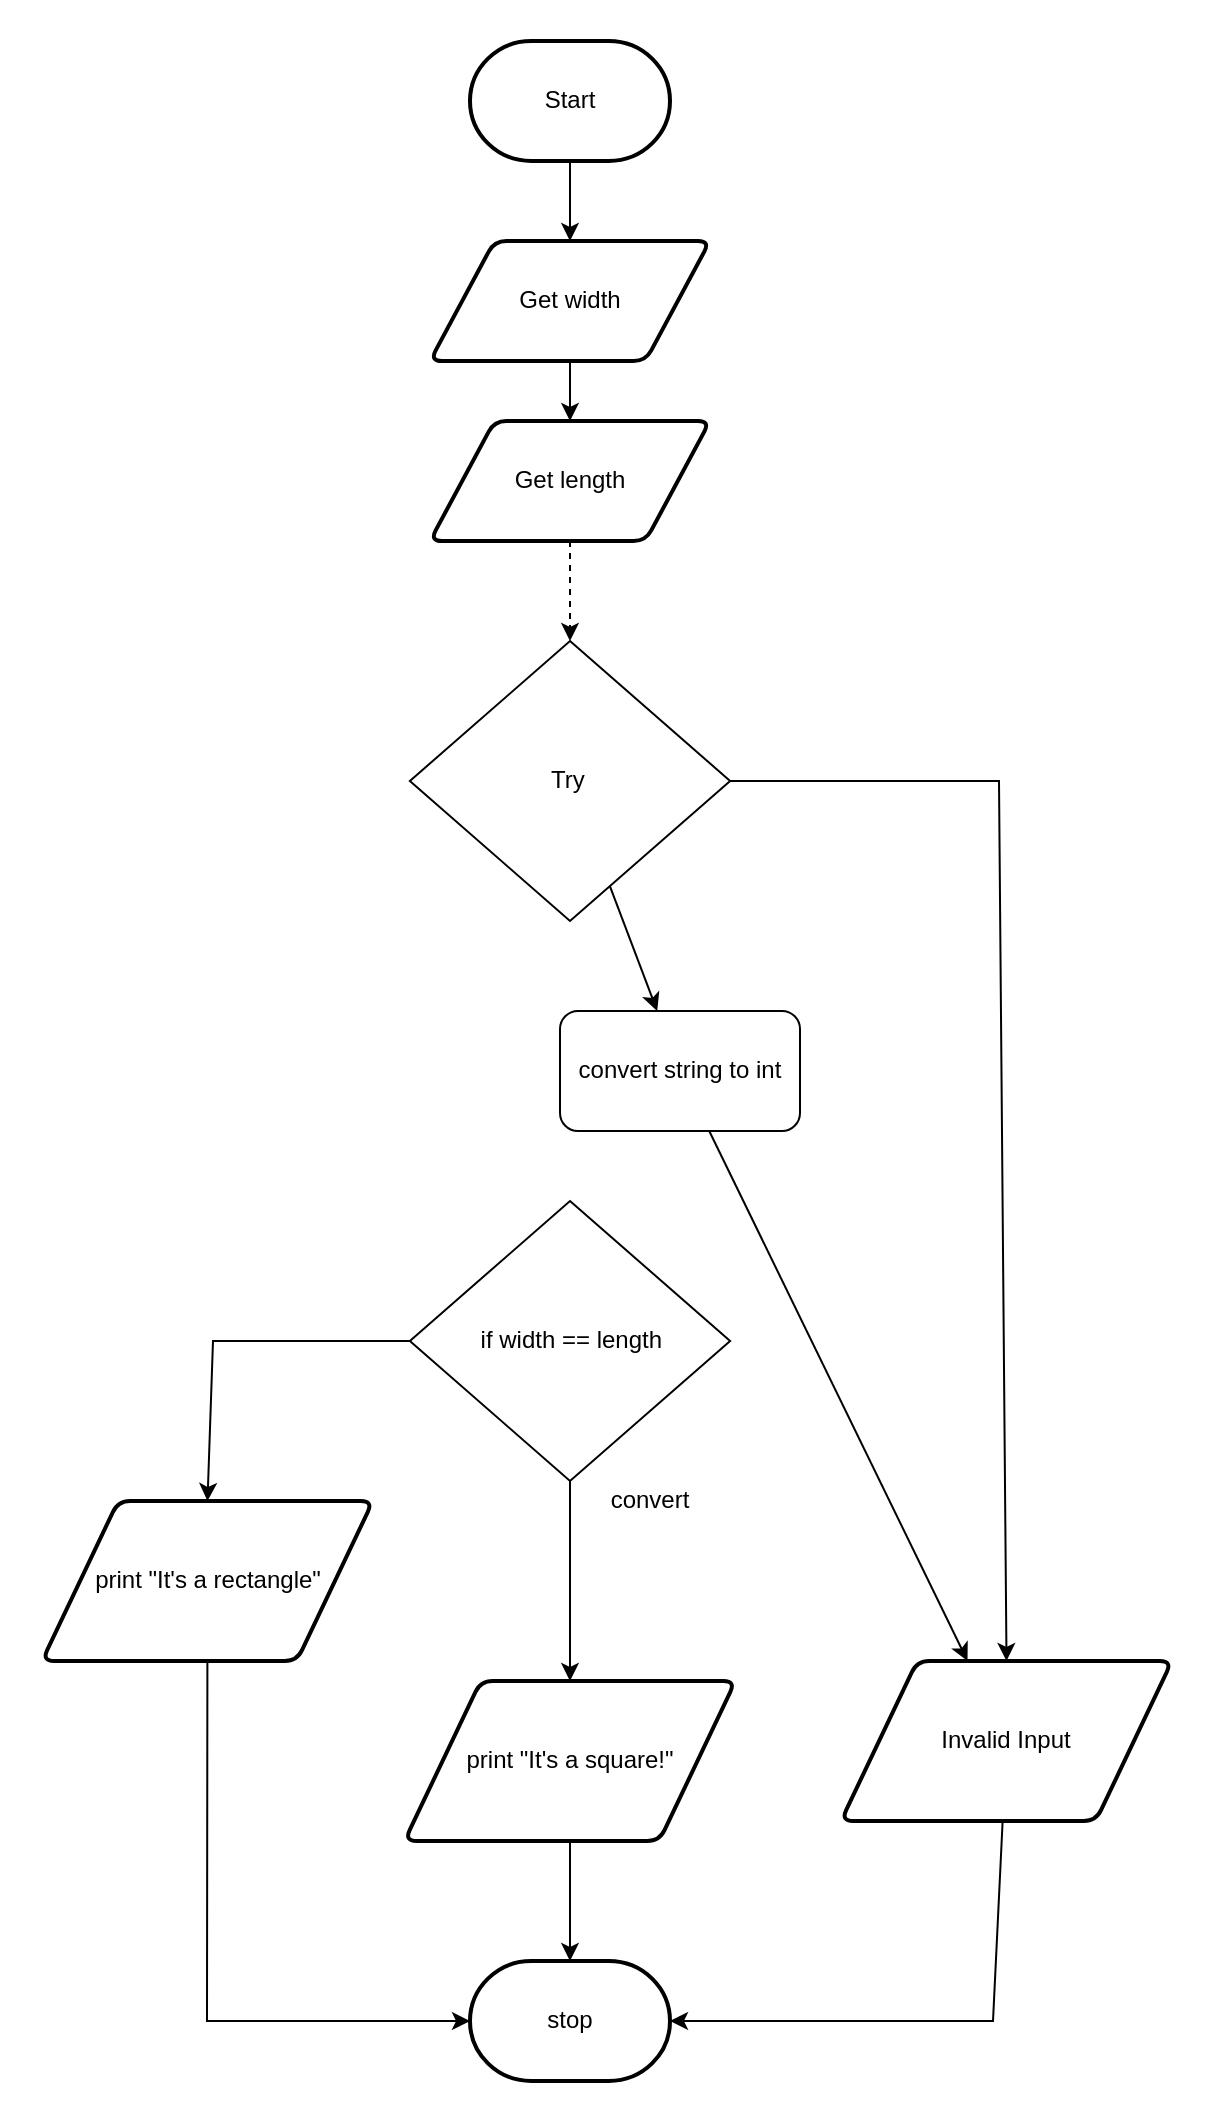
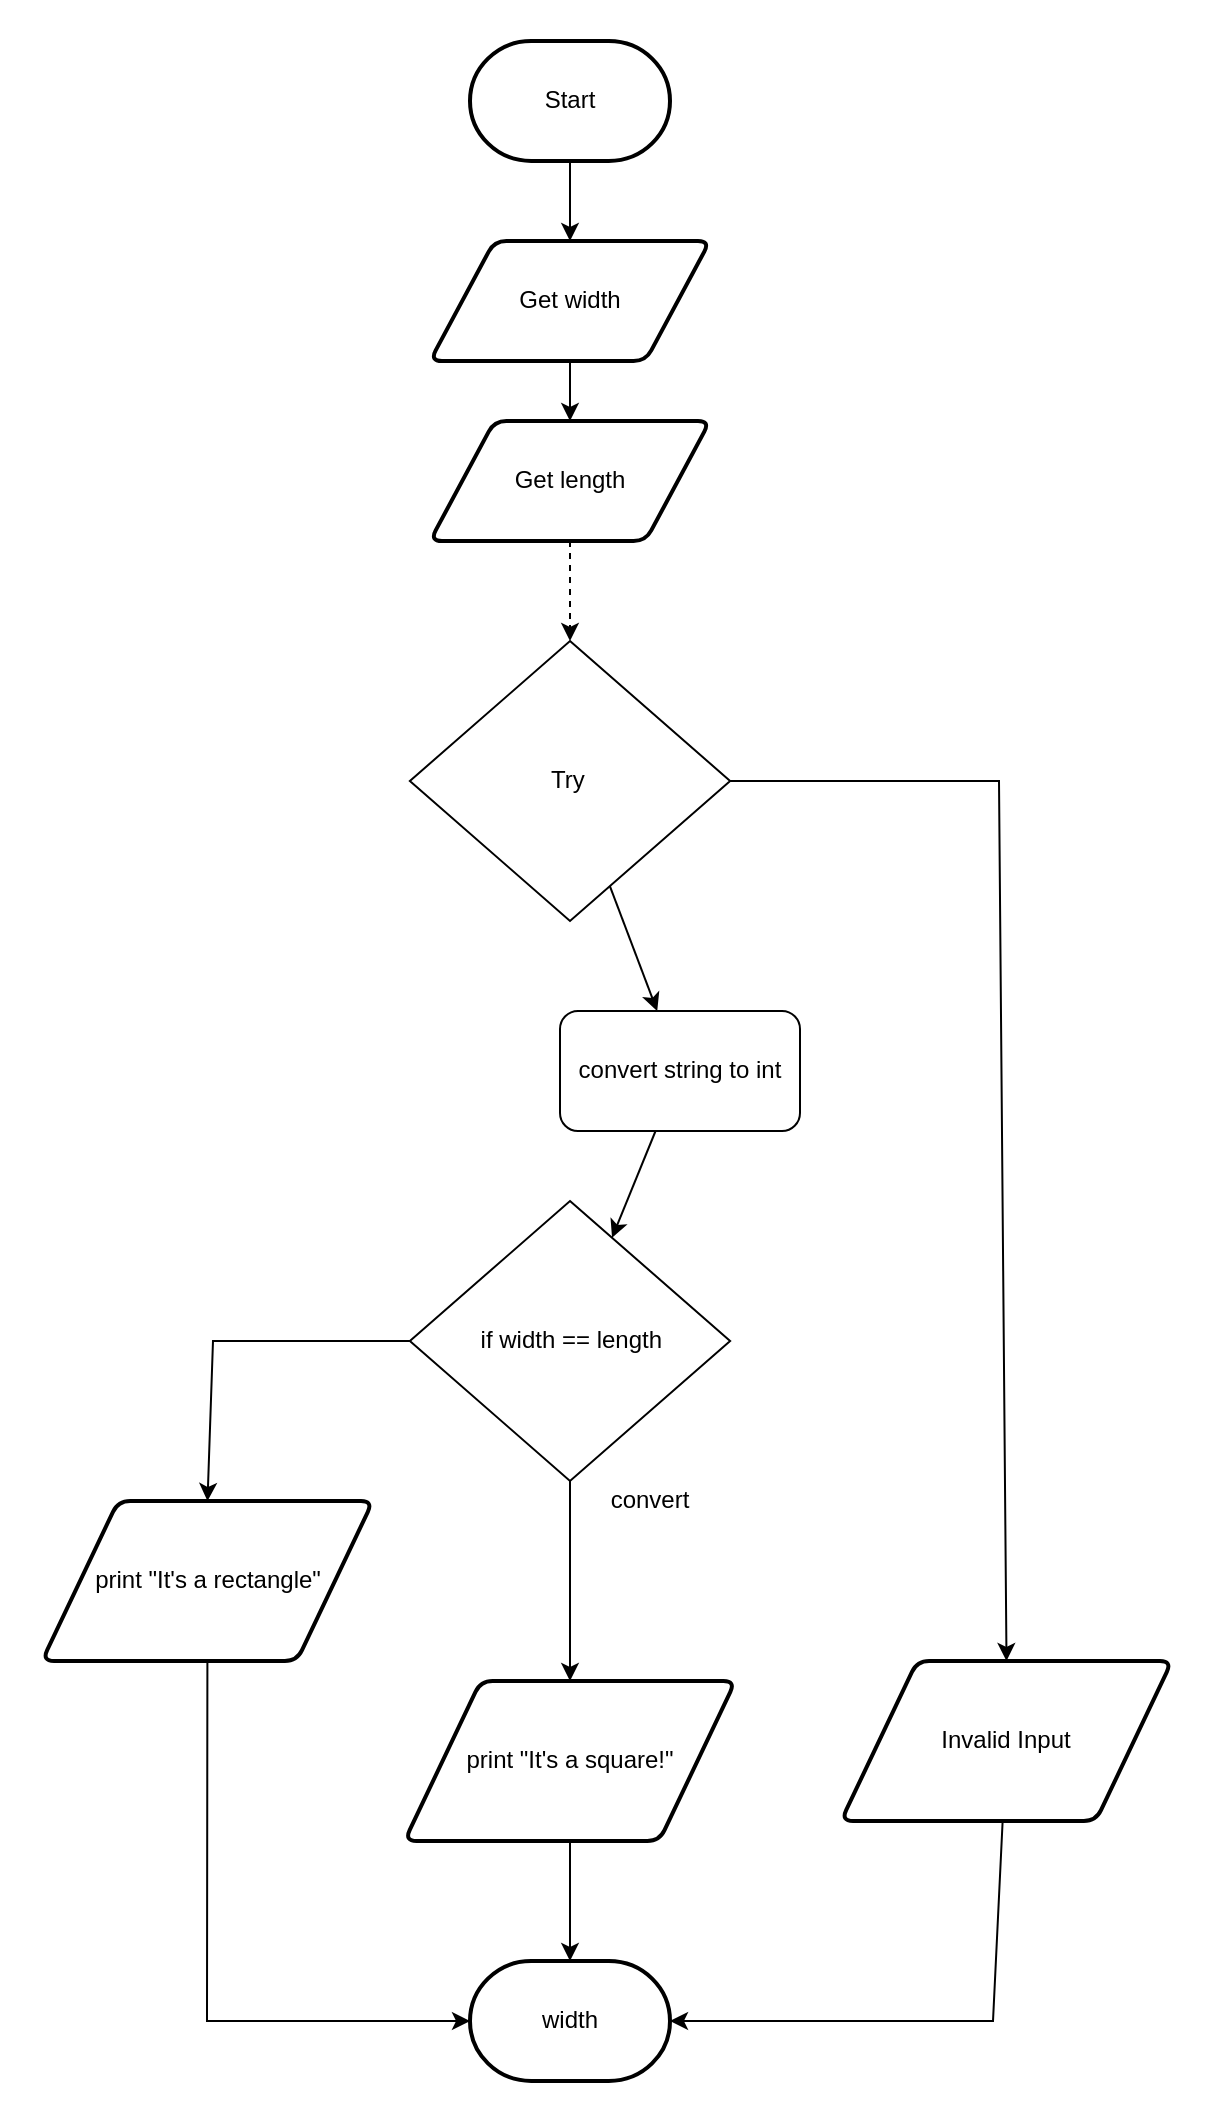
edge "convert string to int" -> "Invalid Input": now "convert string to int" -> "if width == length"
node "stop": label "stop" -> "width"
